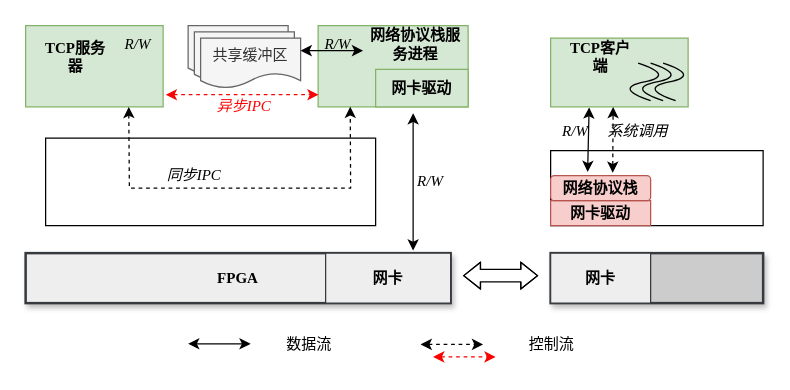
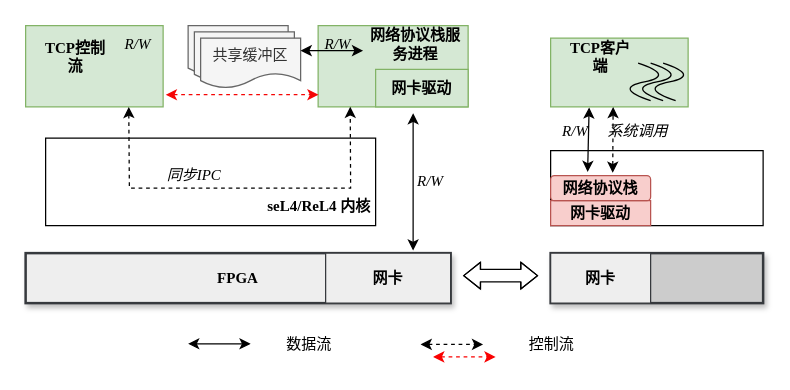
node "TCP服务器": label "TCP服务器" -> "TCP控制流"
node "异步IPC": removed
node "seL4/ReL4 内核": added
